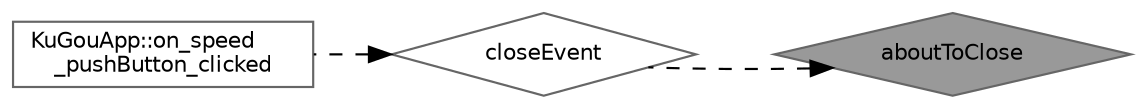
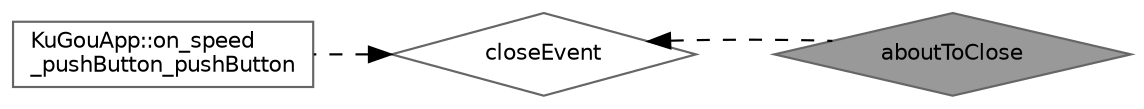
node "KuGouApp::on_speed _pushButton_clicked": label "KuGouApp::on_speed _pushButton_clicked" -> "KuGouApp::on_speed _pushButton_pushButton"
edge "closeEvent" -> "aboutToClose": reversed
